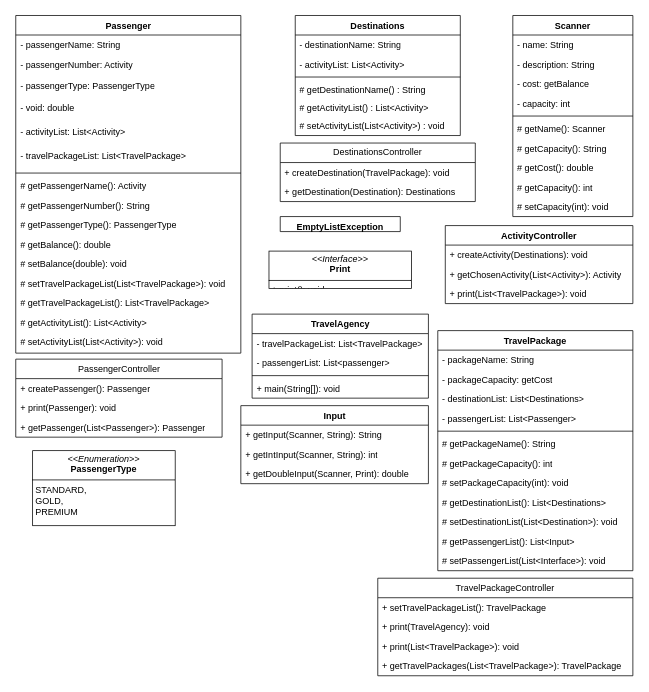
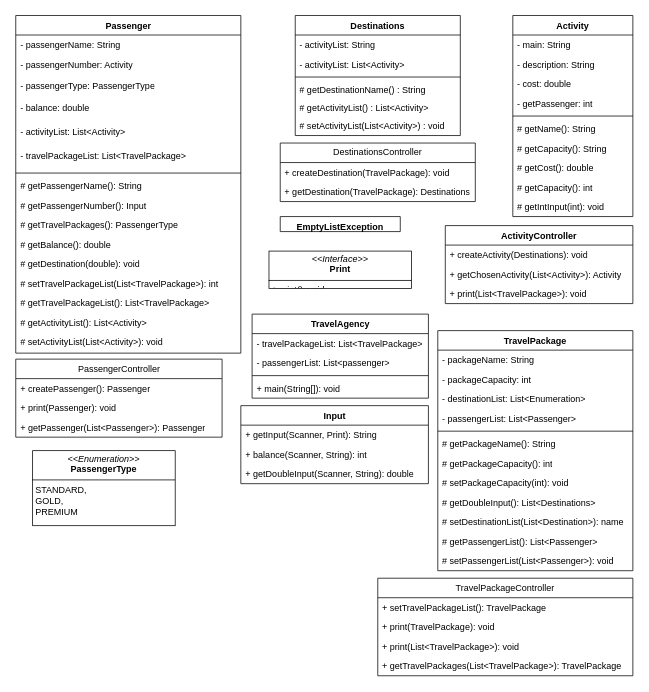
node "Scanner": label "Scanner" -> "Activity"
node "- destinationName: String": label "- destinationName: String" -> "- activityList: String"
node "- name: String": label "- name: String" -> "- main: String"
node "- cost: getBalance": label "- cost: getBalance" -> "- cost: double"
node "- capacity: int": label "- capacity: int" -> "- getPassenger: int"
node "- void: double": label "- void: double" -> "- balance: double"
node "# getName(): Scanner": label "# getName(): Scanner" -> "# getName(): String"
node "# getPassengerName(): Activity": label "# getPassengerName(): Activity" -> "# getPassengerName(): String"
node "+ getDestination(Destination): Destinations": label "+ getDestination(Destination): Destinations" -> "+ getDestination(TravelPackage): Destinations"
node "# getPassengerNumber(): String": label "# getPassengerNumber(): String" -> "# getPassengerNumber(): Input"
node "# setCapacity(int): void": label "# setCapacity(int): void" -> "# getIntInput(int): void"
node "# getPassengerType(): PassengerType": label "# getPassengerType(): PassengerType" -> "# getTravelPackages(): PassengerType"
node "# setBalance(double): void": label "# setBalance(double): void" -> "# getDestination(double): void"
node "# setTravelPackageList(List<TravelPackage>): void": label "# setTravelPackageList(List<TravelPackage>): void" -> "# setTravelPackageList(List<TravelPackage>): int"
node "- packageCapacity: getCost": label "- packageCapacity: getCost" -> "- packageCapacity: int"
node "- destinationList: List<Destinations>": label "- destinationList: List<Destinations>" -> "- destinationList: List<Enumeration>"
node "+ getInput(Scanner, String): String": label "+ getInput(Scanner, String): String" -> "+ getInput(Scanner, Print): String"
node "+ getIntInput(Scanner, String): int": label "+ getIntInput(Scanner, String): int" -> "+ balance(Scanner, String): int"
node "+ getDoubleInput(Scanner, Print): double": label "+ getDoubleInput(Scanner, Print): double" -> "+ getDoubleInput(Scanner, String): double"
node "# getDestinationList(): List<Destinations>": label "# getDestinationList(): List<Destinations>" -> "# getDoubleInput(): List<Destinations>"
node "# setDestinationList(List<Destination>): void": label "# setDestinationList(List<Destination>): void" -> "# setDestinationList(List<Destination>): name"
node "# getPassengerList(): List<Input>": label "# getPassengerList(): List<Input>" -> "# getPassengerList(): List<Passenger>"
node "# setPassengerList(List<Interface>): void": label "# setPassengerList(List<Interface>): void" -> "# setPassengerList(List<Passenger>): void"
node "+ print(TravelAgency): void": label "+ print(TravelAgency): void" -> "+ print(TravelPackage): void"
